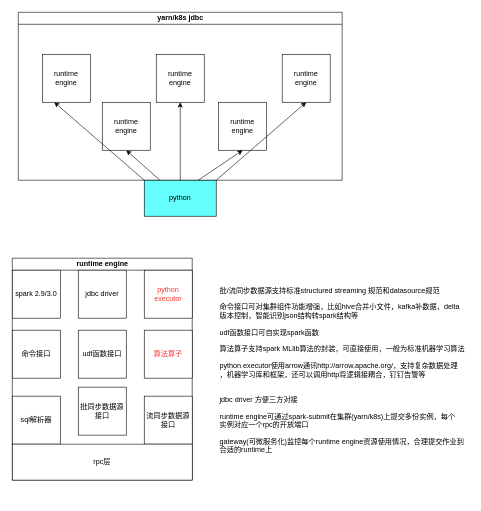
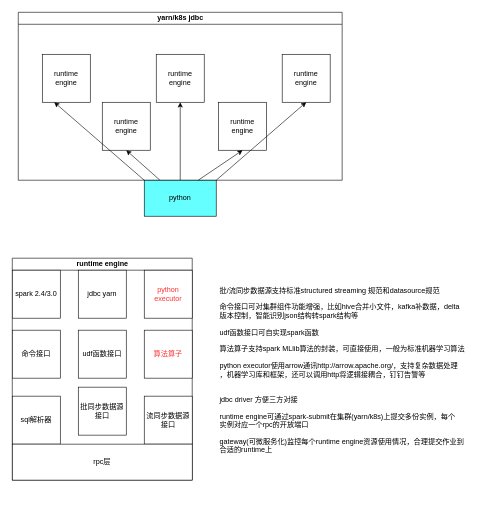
node "spark 2.9/3.0": label "spark 2.9/3.0" -> "spark 2.4/3.0"
node "jdbc driver": label "jdbc driver" -> "jdbc yarn"
